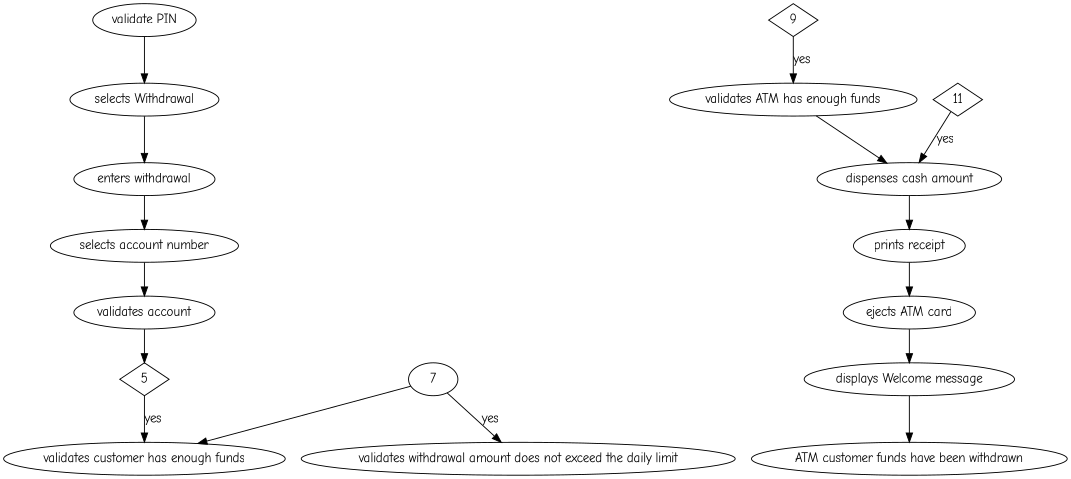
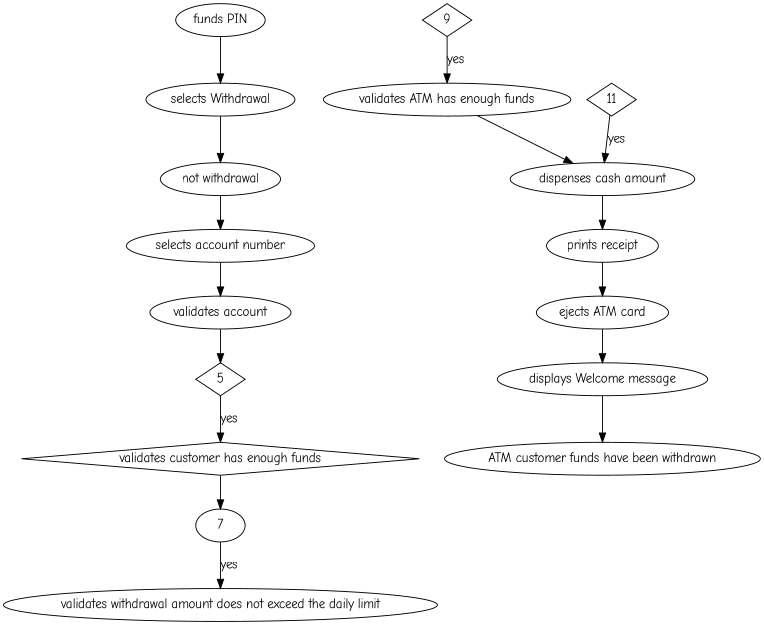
node "validate PIN": label "validate PIN" -> "funds PIN"
node "enters withdrawal": label "enters withdrawal" -> "not withdrawal"
edge "7" -> "validates customer has enough funds": reversed
node "validates customer has enough funds": shape ellipse -> diamond
